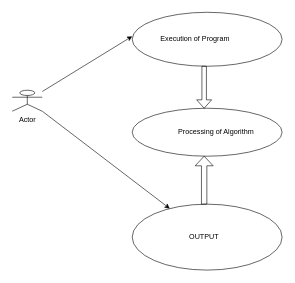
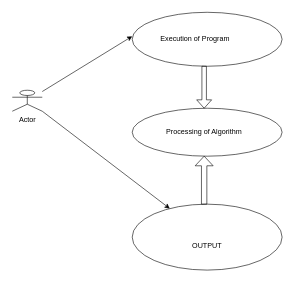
node "Processing of Algorithm": moved (216, 132) -> (204, 132)
node "OUTPUT": moved (204, 237) -> (207, 246)
